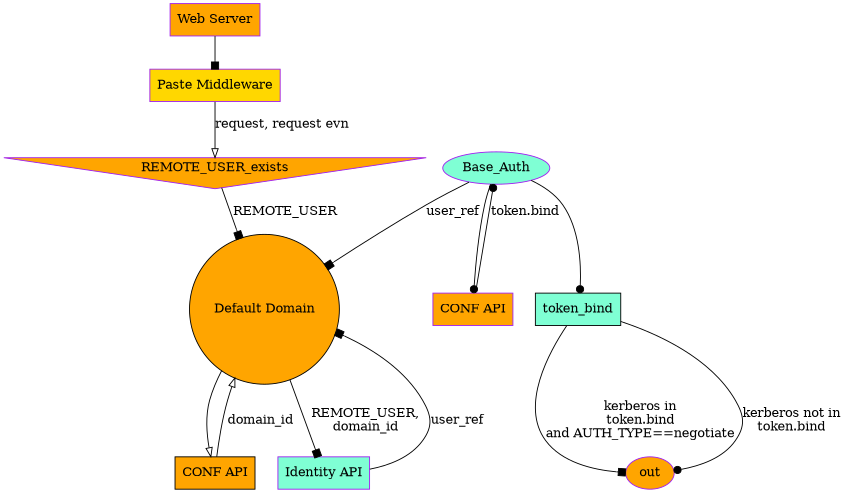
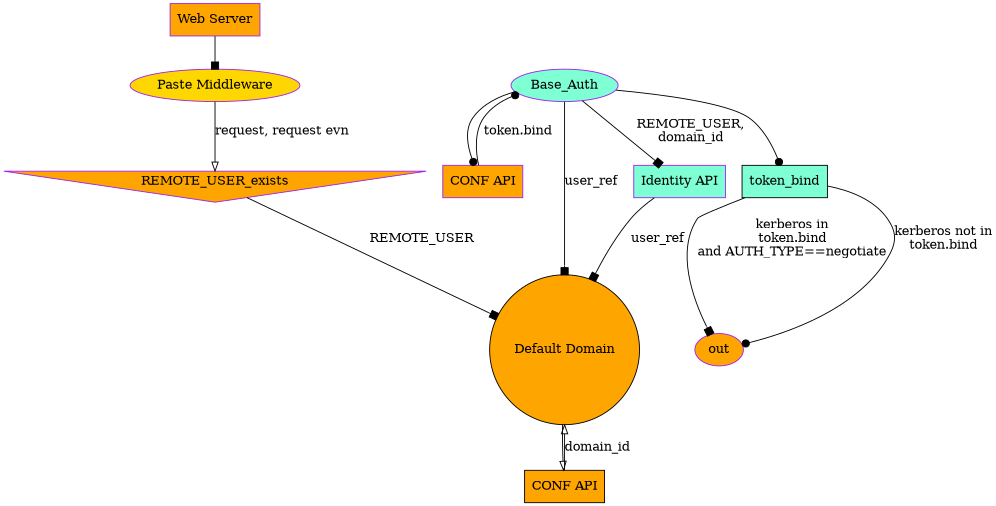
node "Paste Middleware": shape box -> ellipse
edge "Default Domain" -> "Identity API": now "Base_Auth" -> "Identity API"
